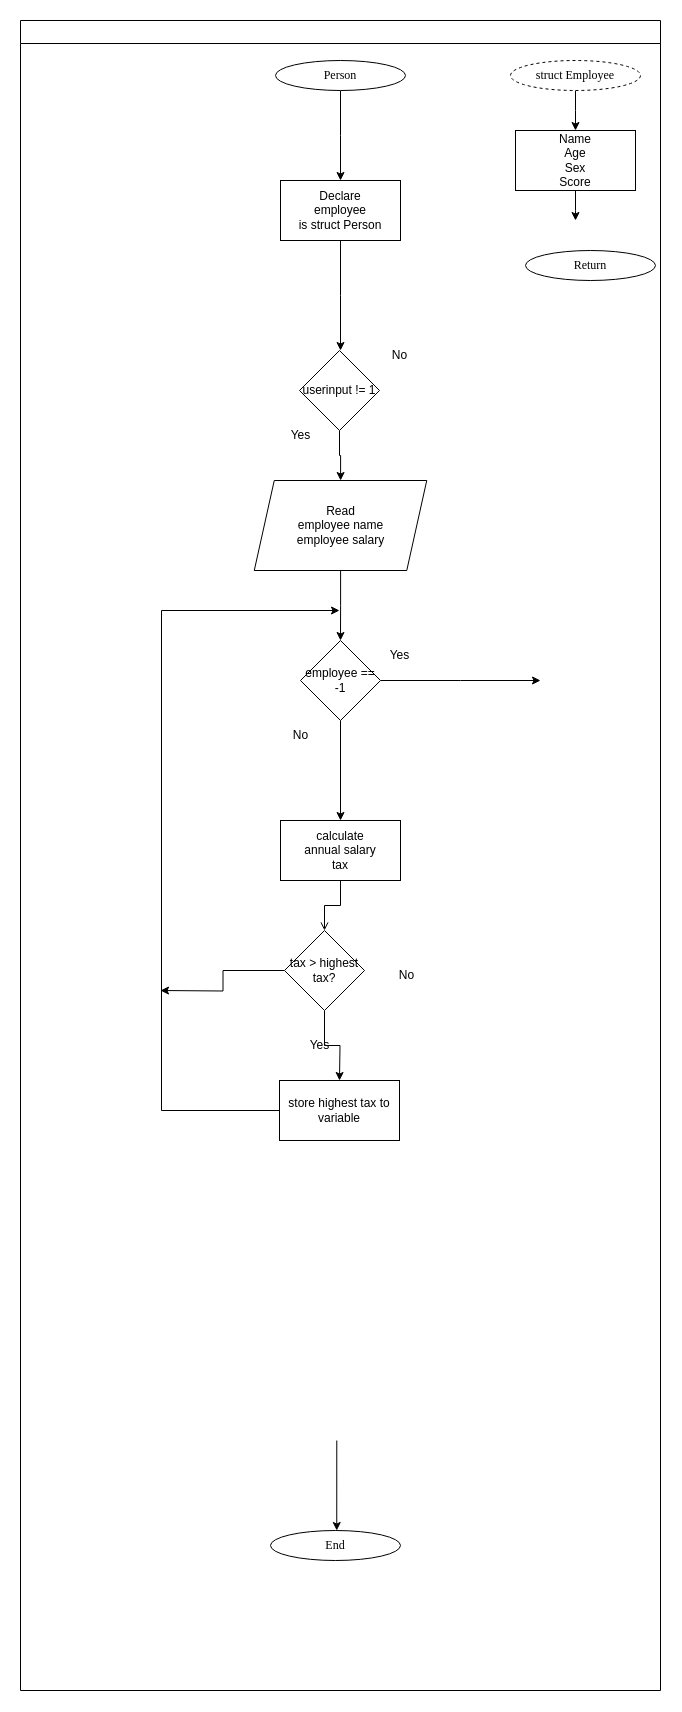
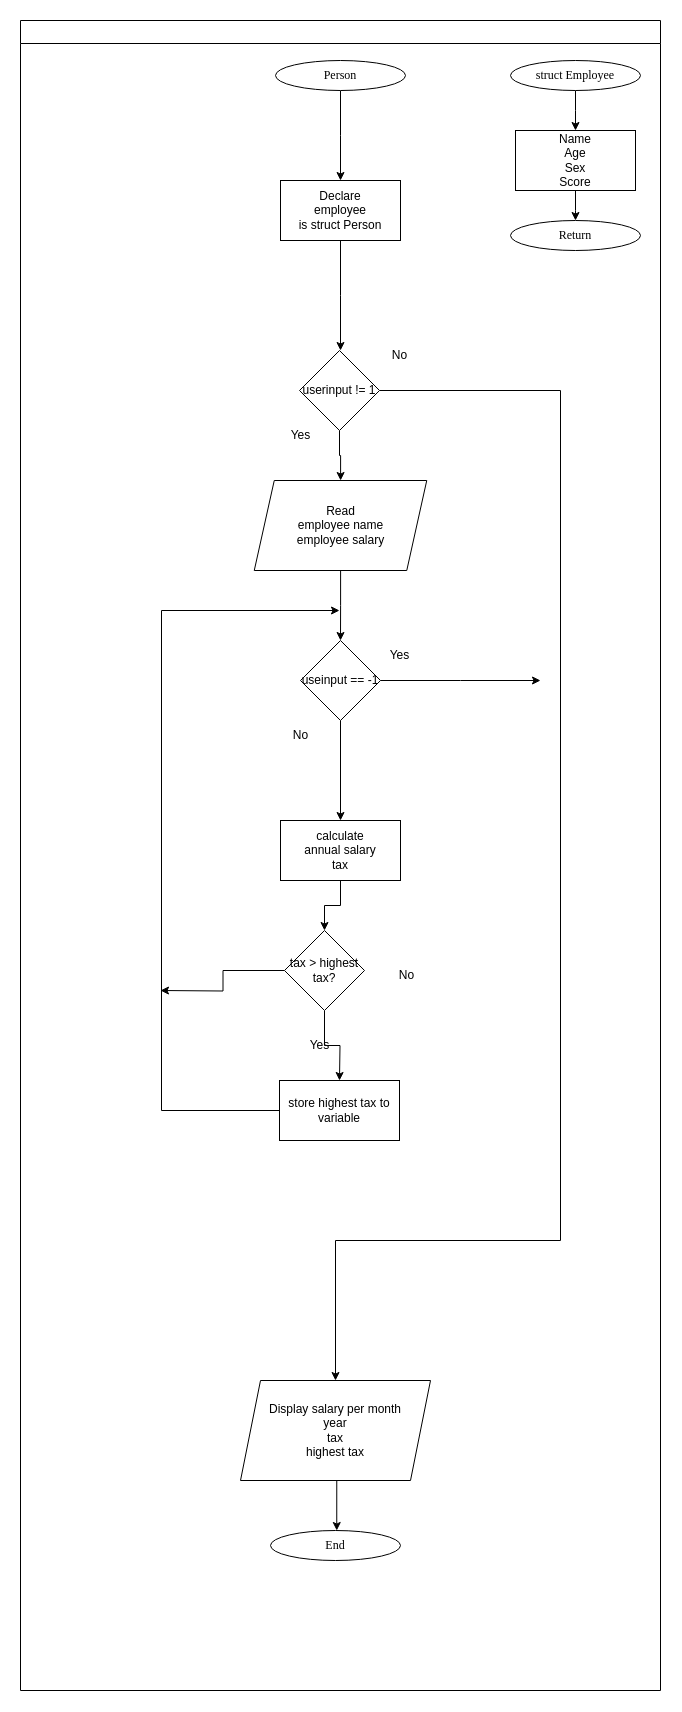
node "struct Employee": style dashed -> solid
node "Return": moved (591, 266) -> (576, 236)
node "employee == -1": label "employee == -1" -> "useinput == -1"
edge "userinput != 1" -> "Display salary per month year tax highest tax": added
edge "calculate annual salary tax" -> "tax > highest tax?": arrowhead open -> classic
node "Display salary per month year tax highest tax": added
